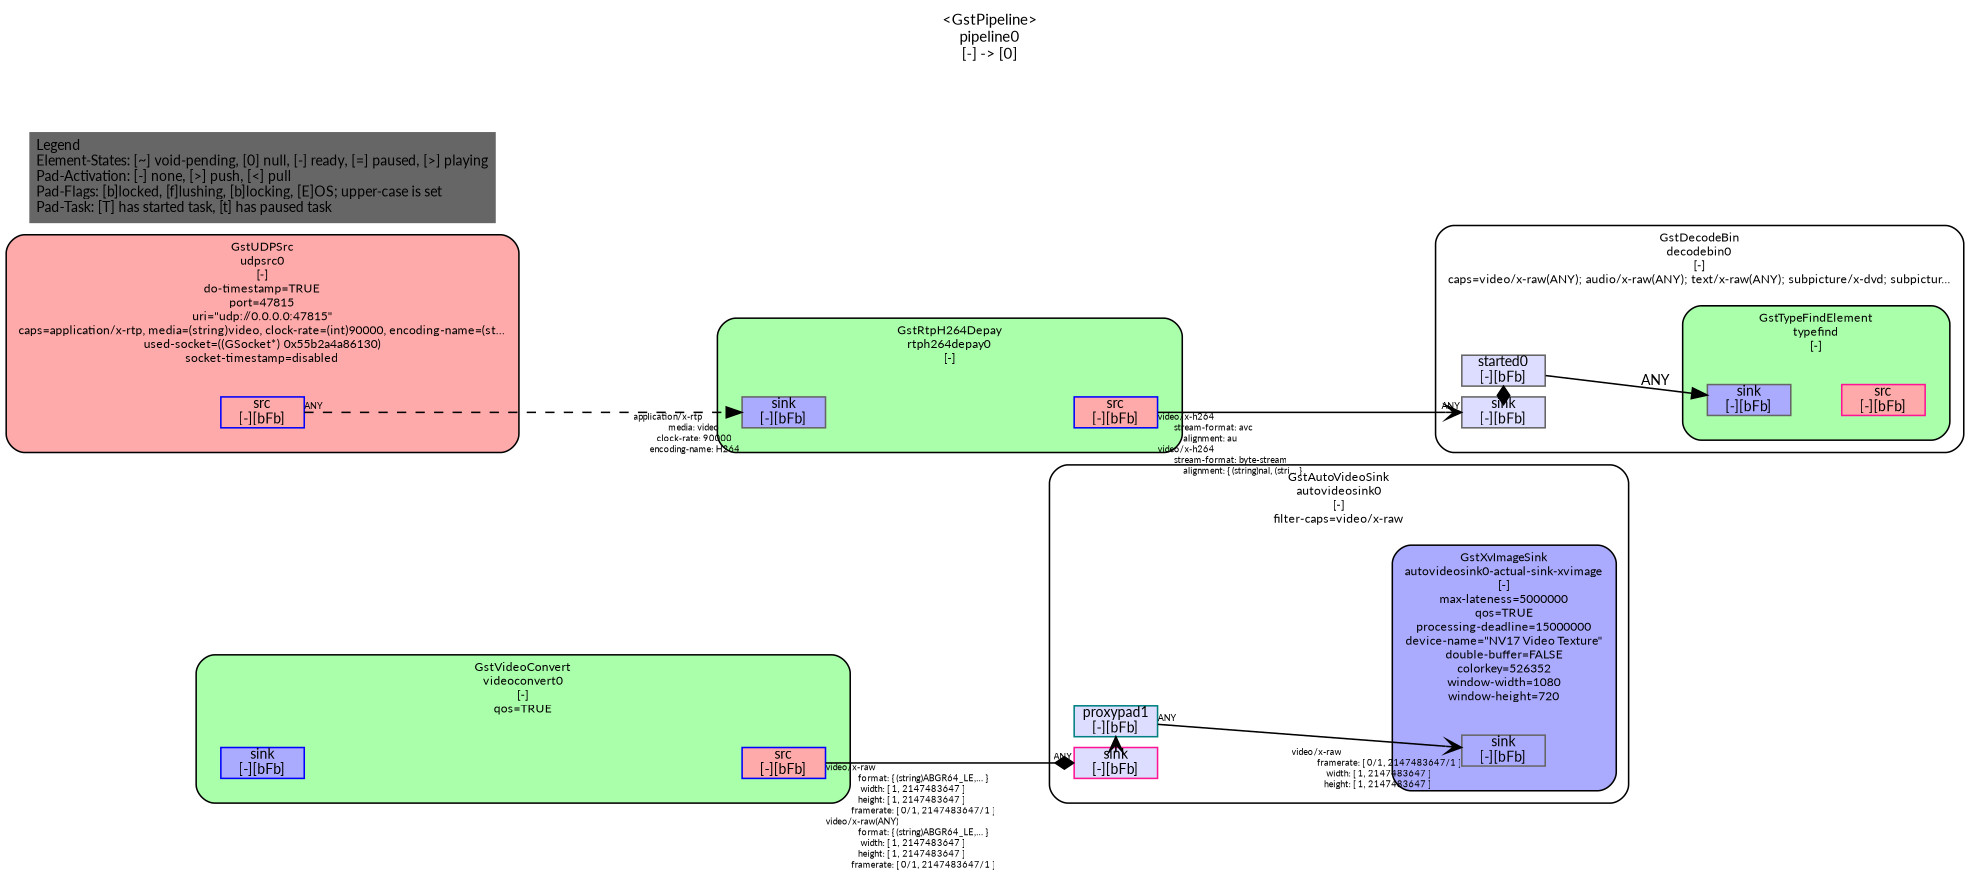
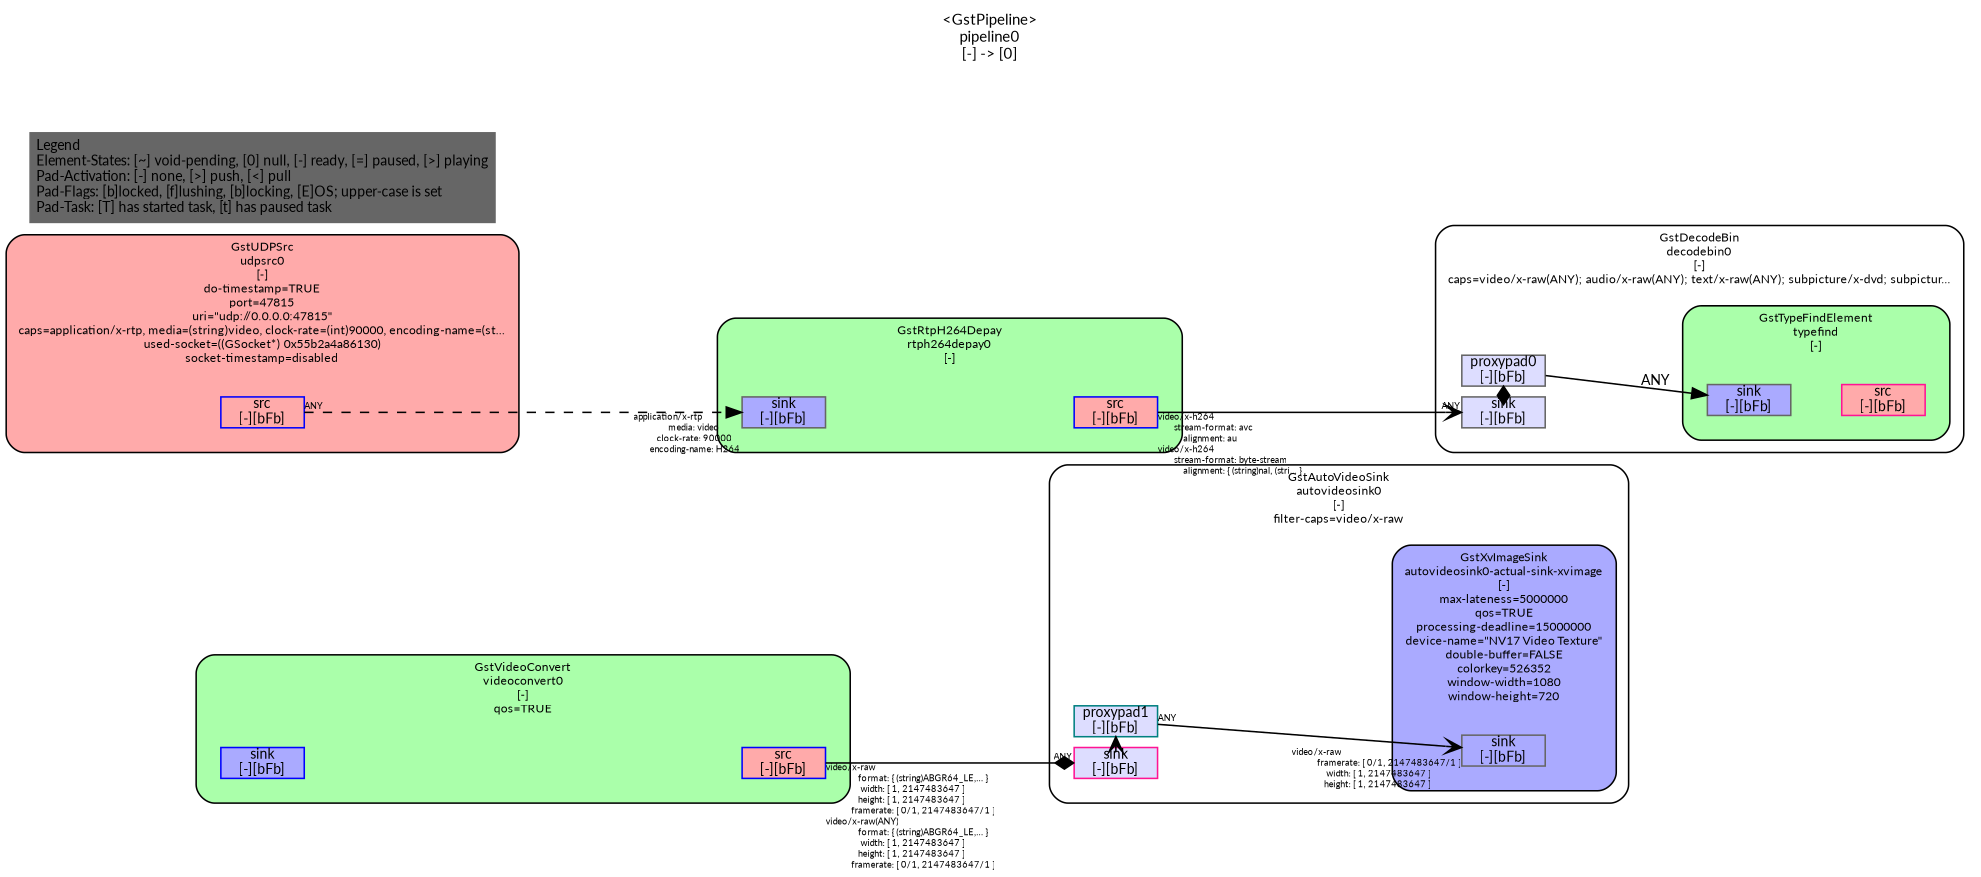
node "started0 [-][bFb]": label "started0 [-][bFb]" -> "proxypad0 [-][bFb]"
